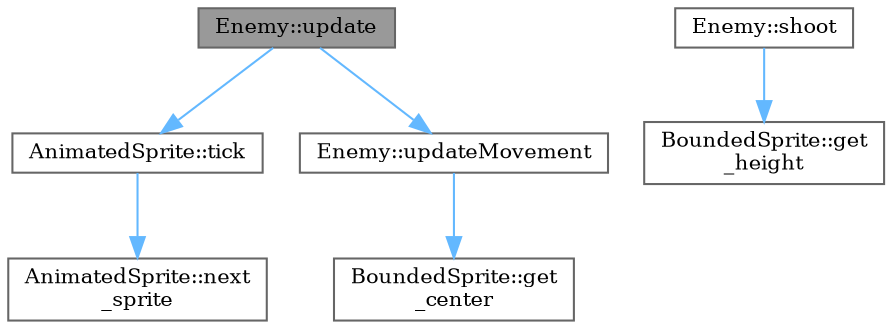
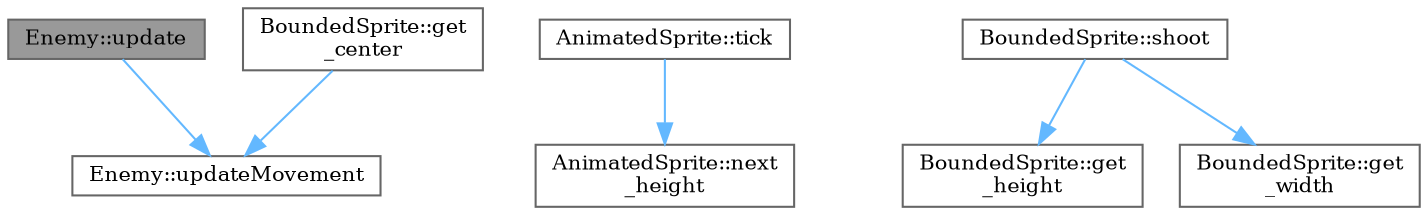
node "Enemy::shoot": label "Enemy::shoot" -> "BoundedSprite::shoot"
edge "Enemy::update" -> "AnimatedSprite::tick": removed
node "BoundedSprite::get _width": added
edge "Enemy::updateMovement" -> "BoundedSprite::get _center": reversed
node "AnimatedSprite::next _sprite": label "AnimatedSprite::next _sprite" -> "AnimatedSprite::next _height"
